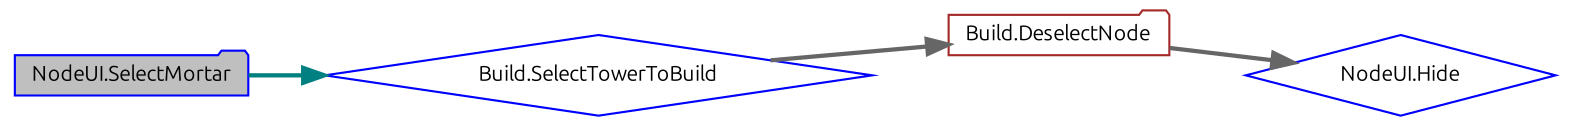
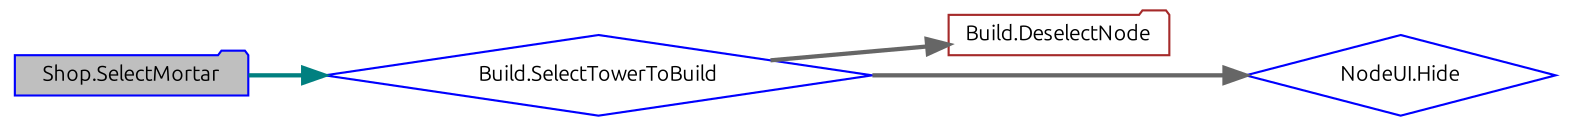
edge "Build.DeselectNode" -> "NodeUI.Hide": now "Build.SelectTowerToBuild" -> "NodeUI.Hide"
node "NodeUI.SelectMortar": label "NodeUI.SelectMortar" -> "Shop.SelectMortar"
